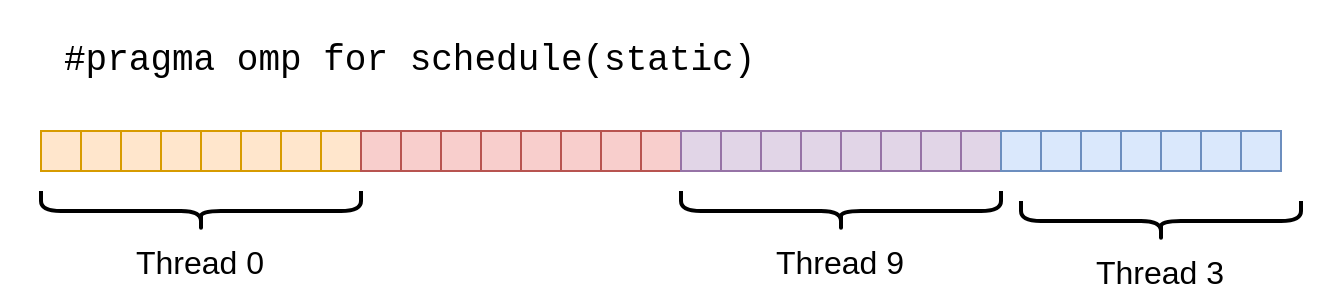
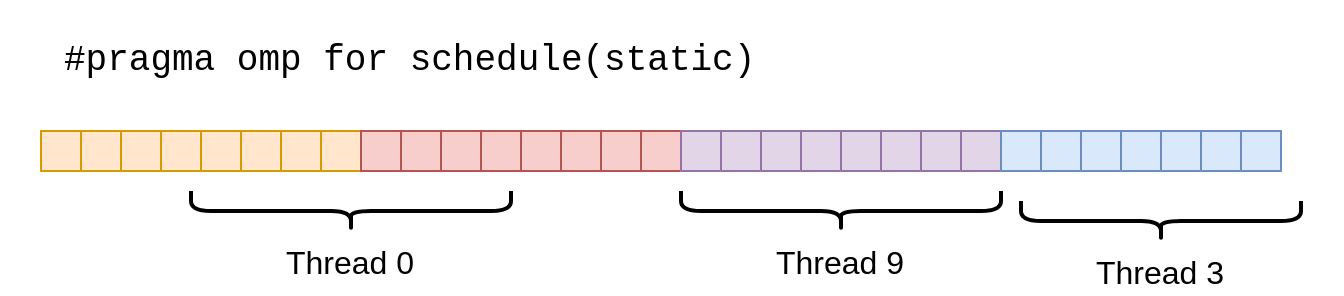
node "Thread 0": moved (201, 211) -> (351, 211)
